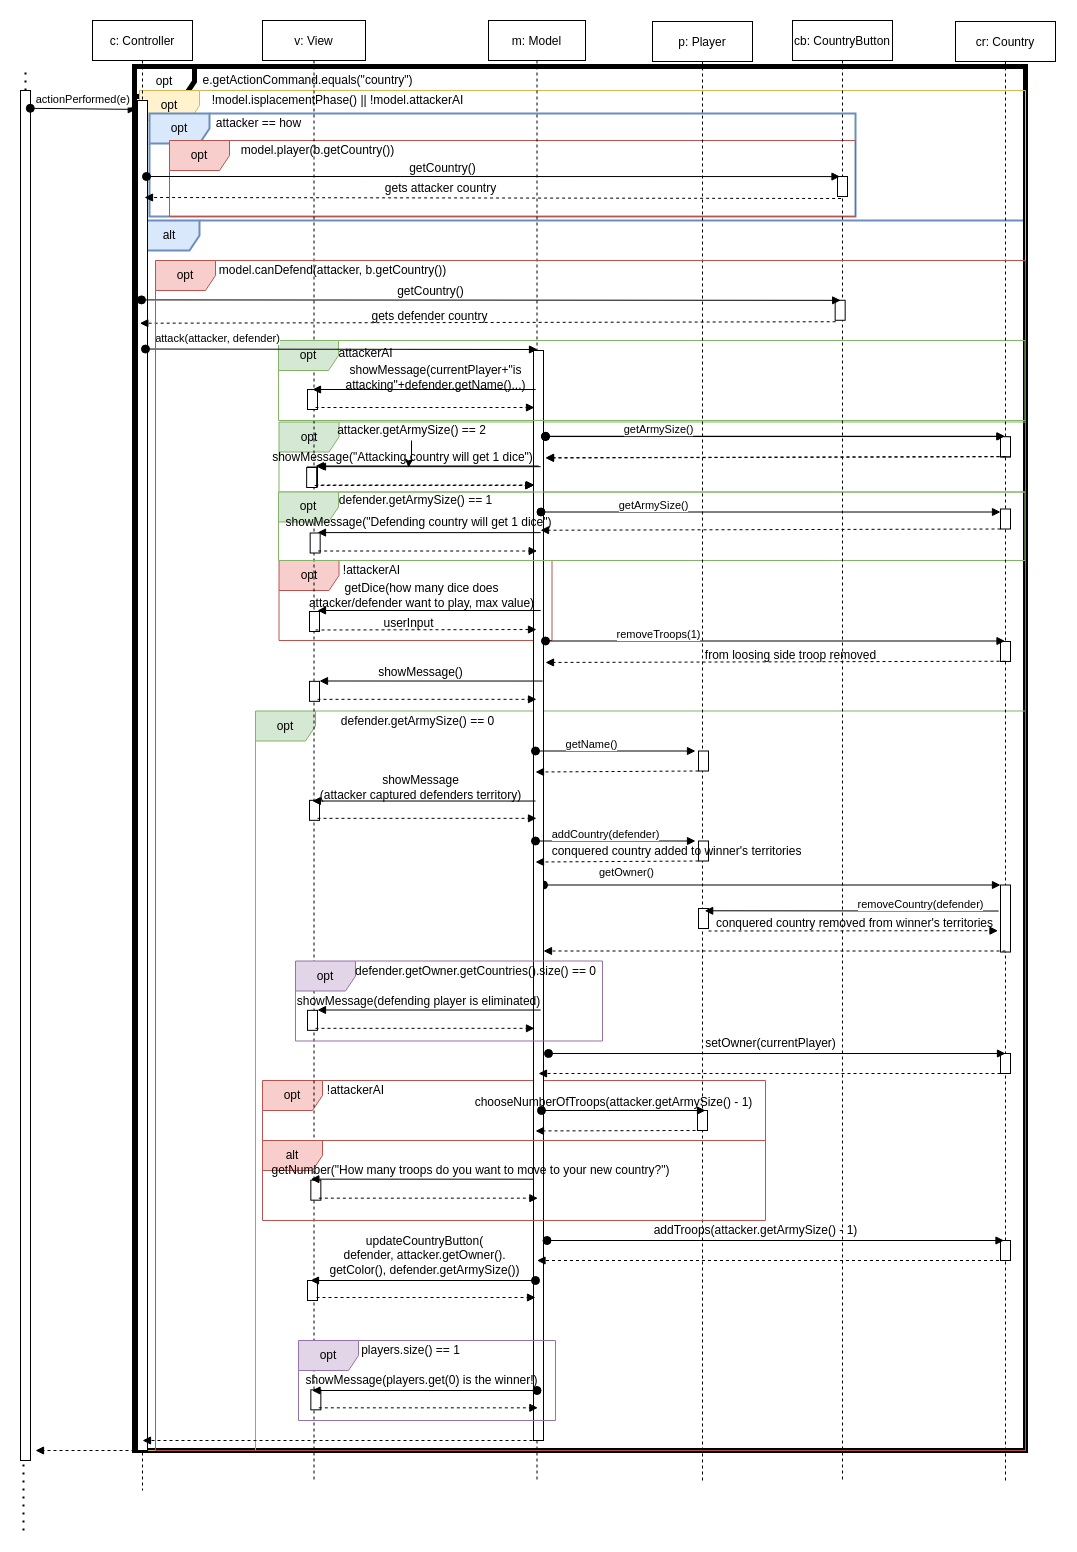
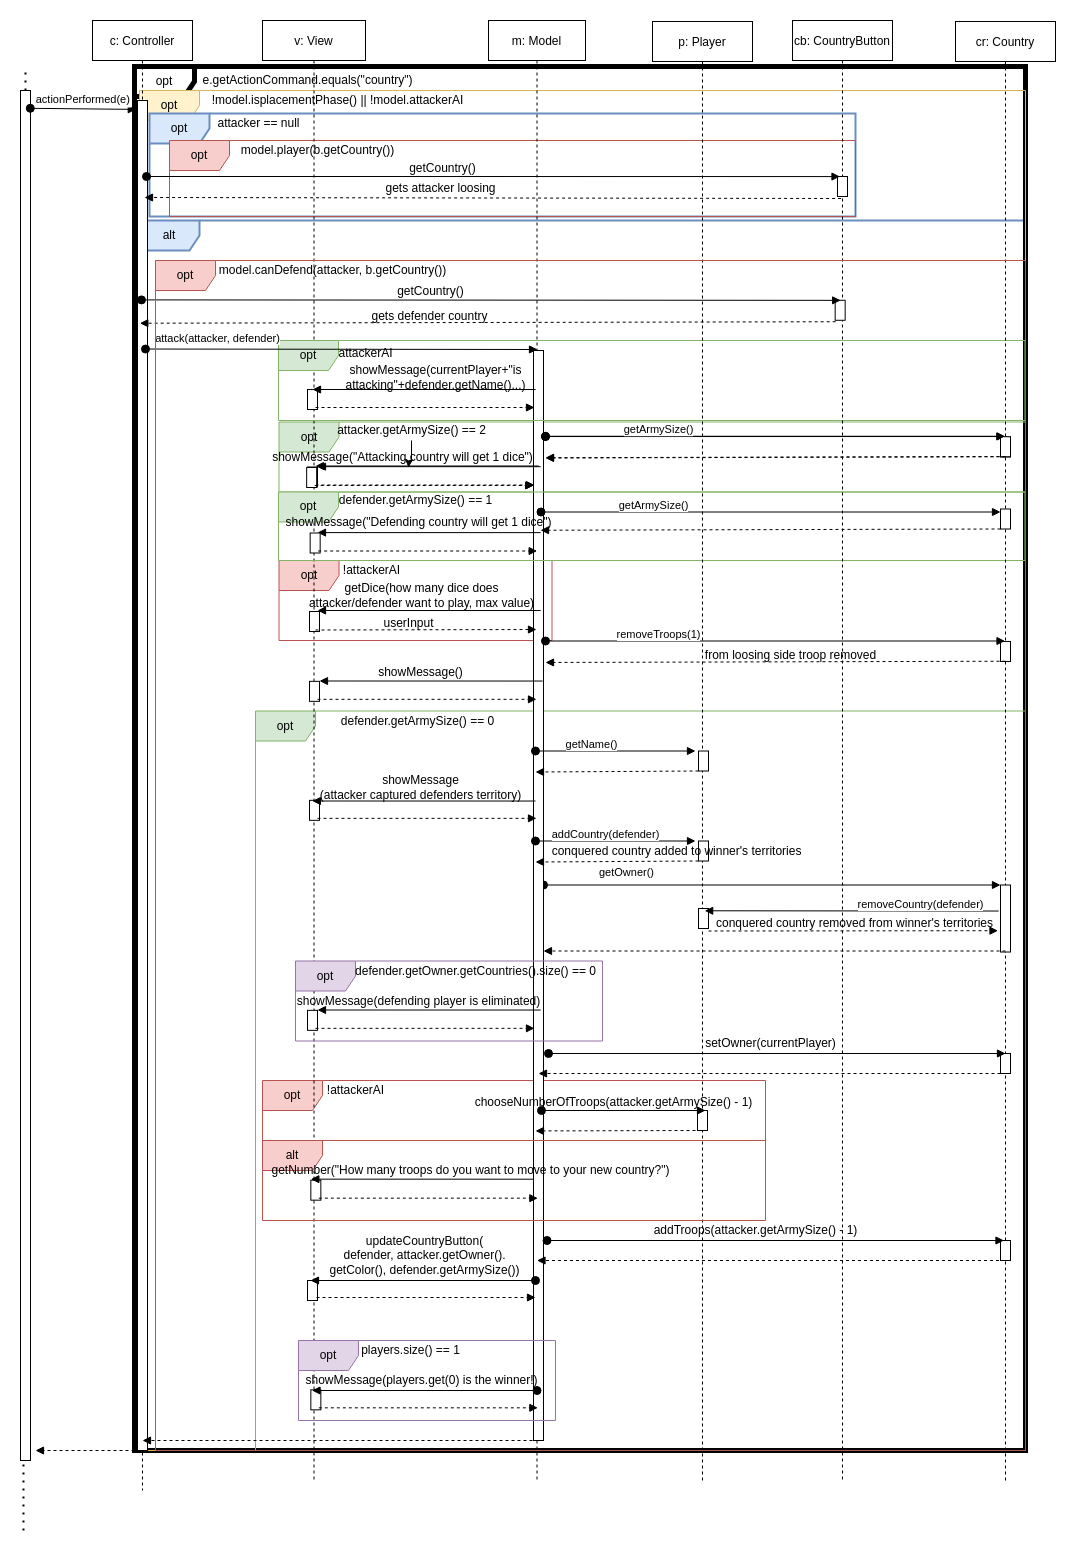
node "attacker == how": label "attacker == how" -> "attacker == null"
node "gets attacker country": label "gets attacker country" -> "gets attacker loosing"
